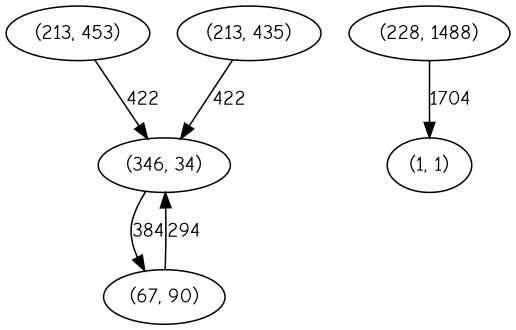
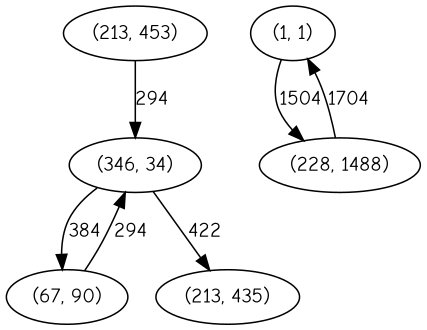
edge "(213, 435)" -> "(346, 34)": reversed
edge "(1, 1)" -> "(228, 1488)": added, label "1504"
edge "(213, 453)" -> "(346, 34)": label "422" -> "294"
